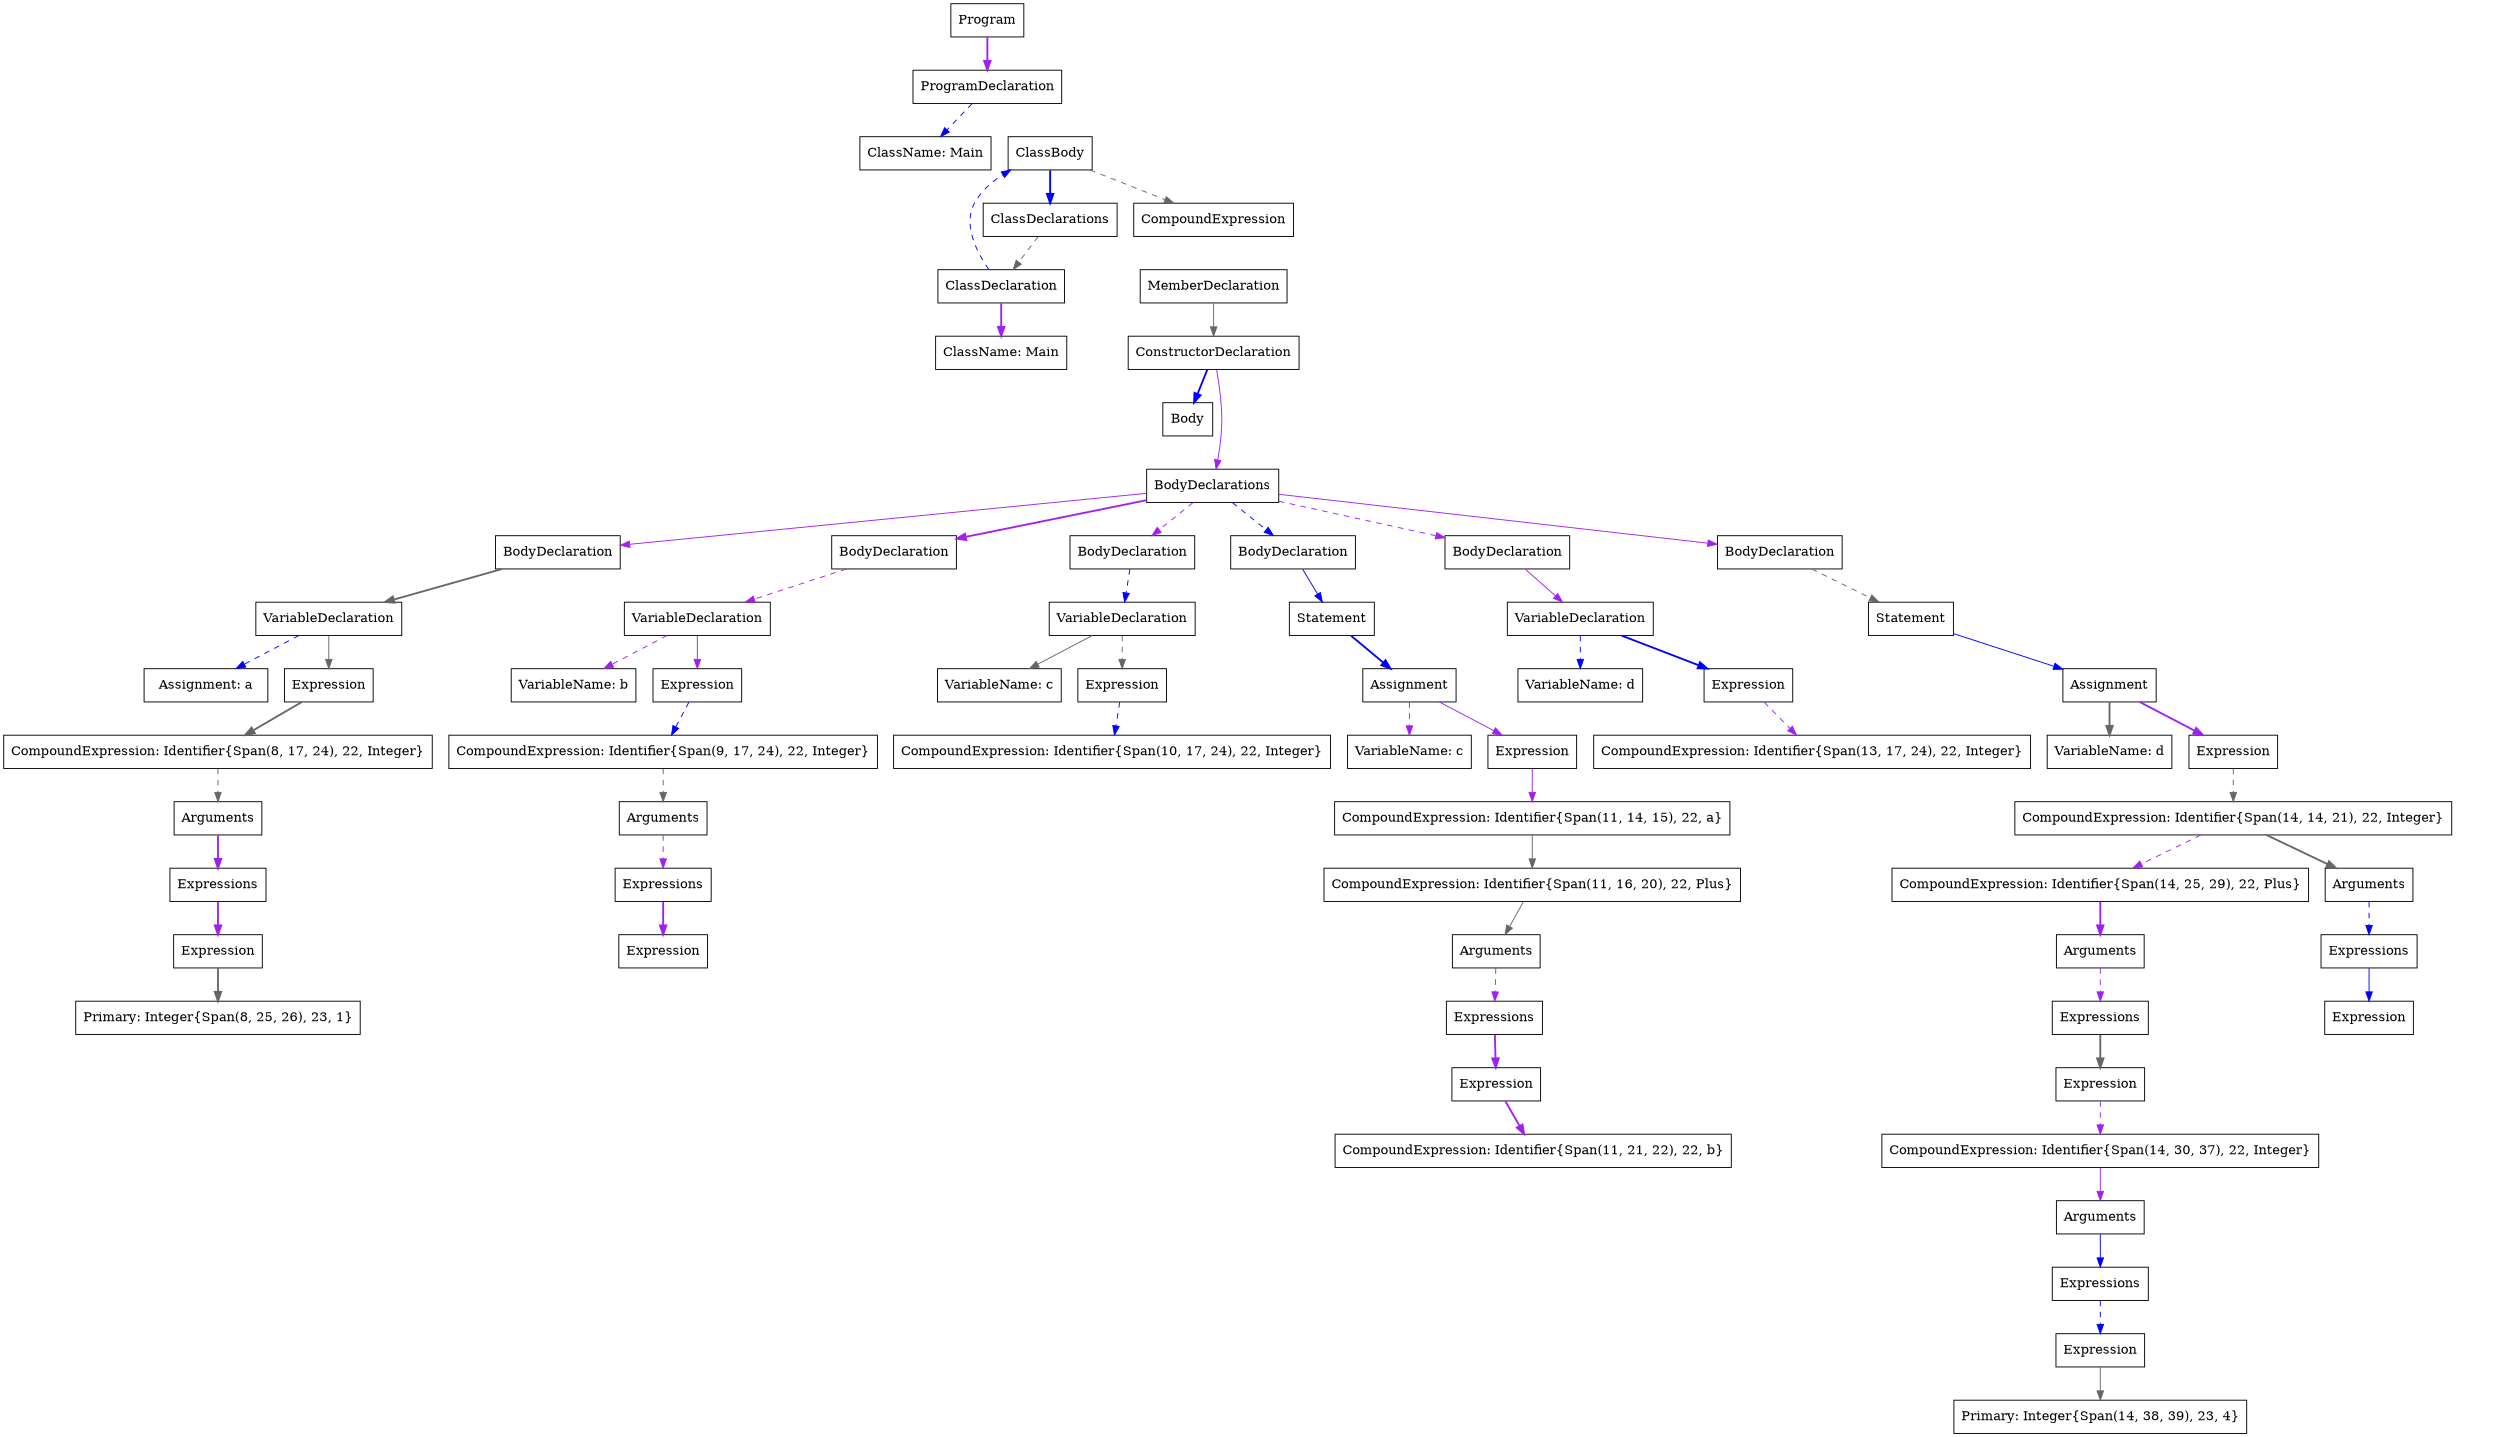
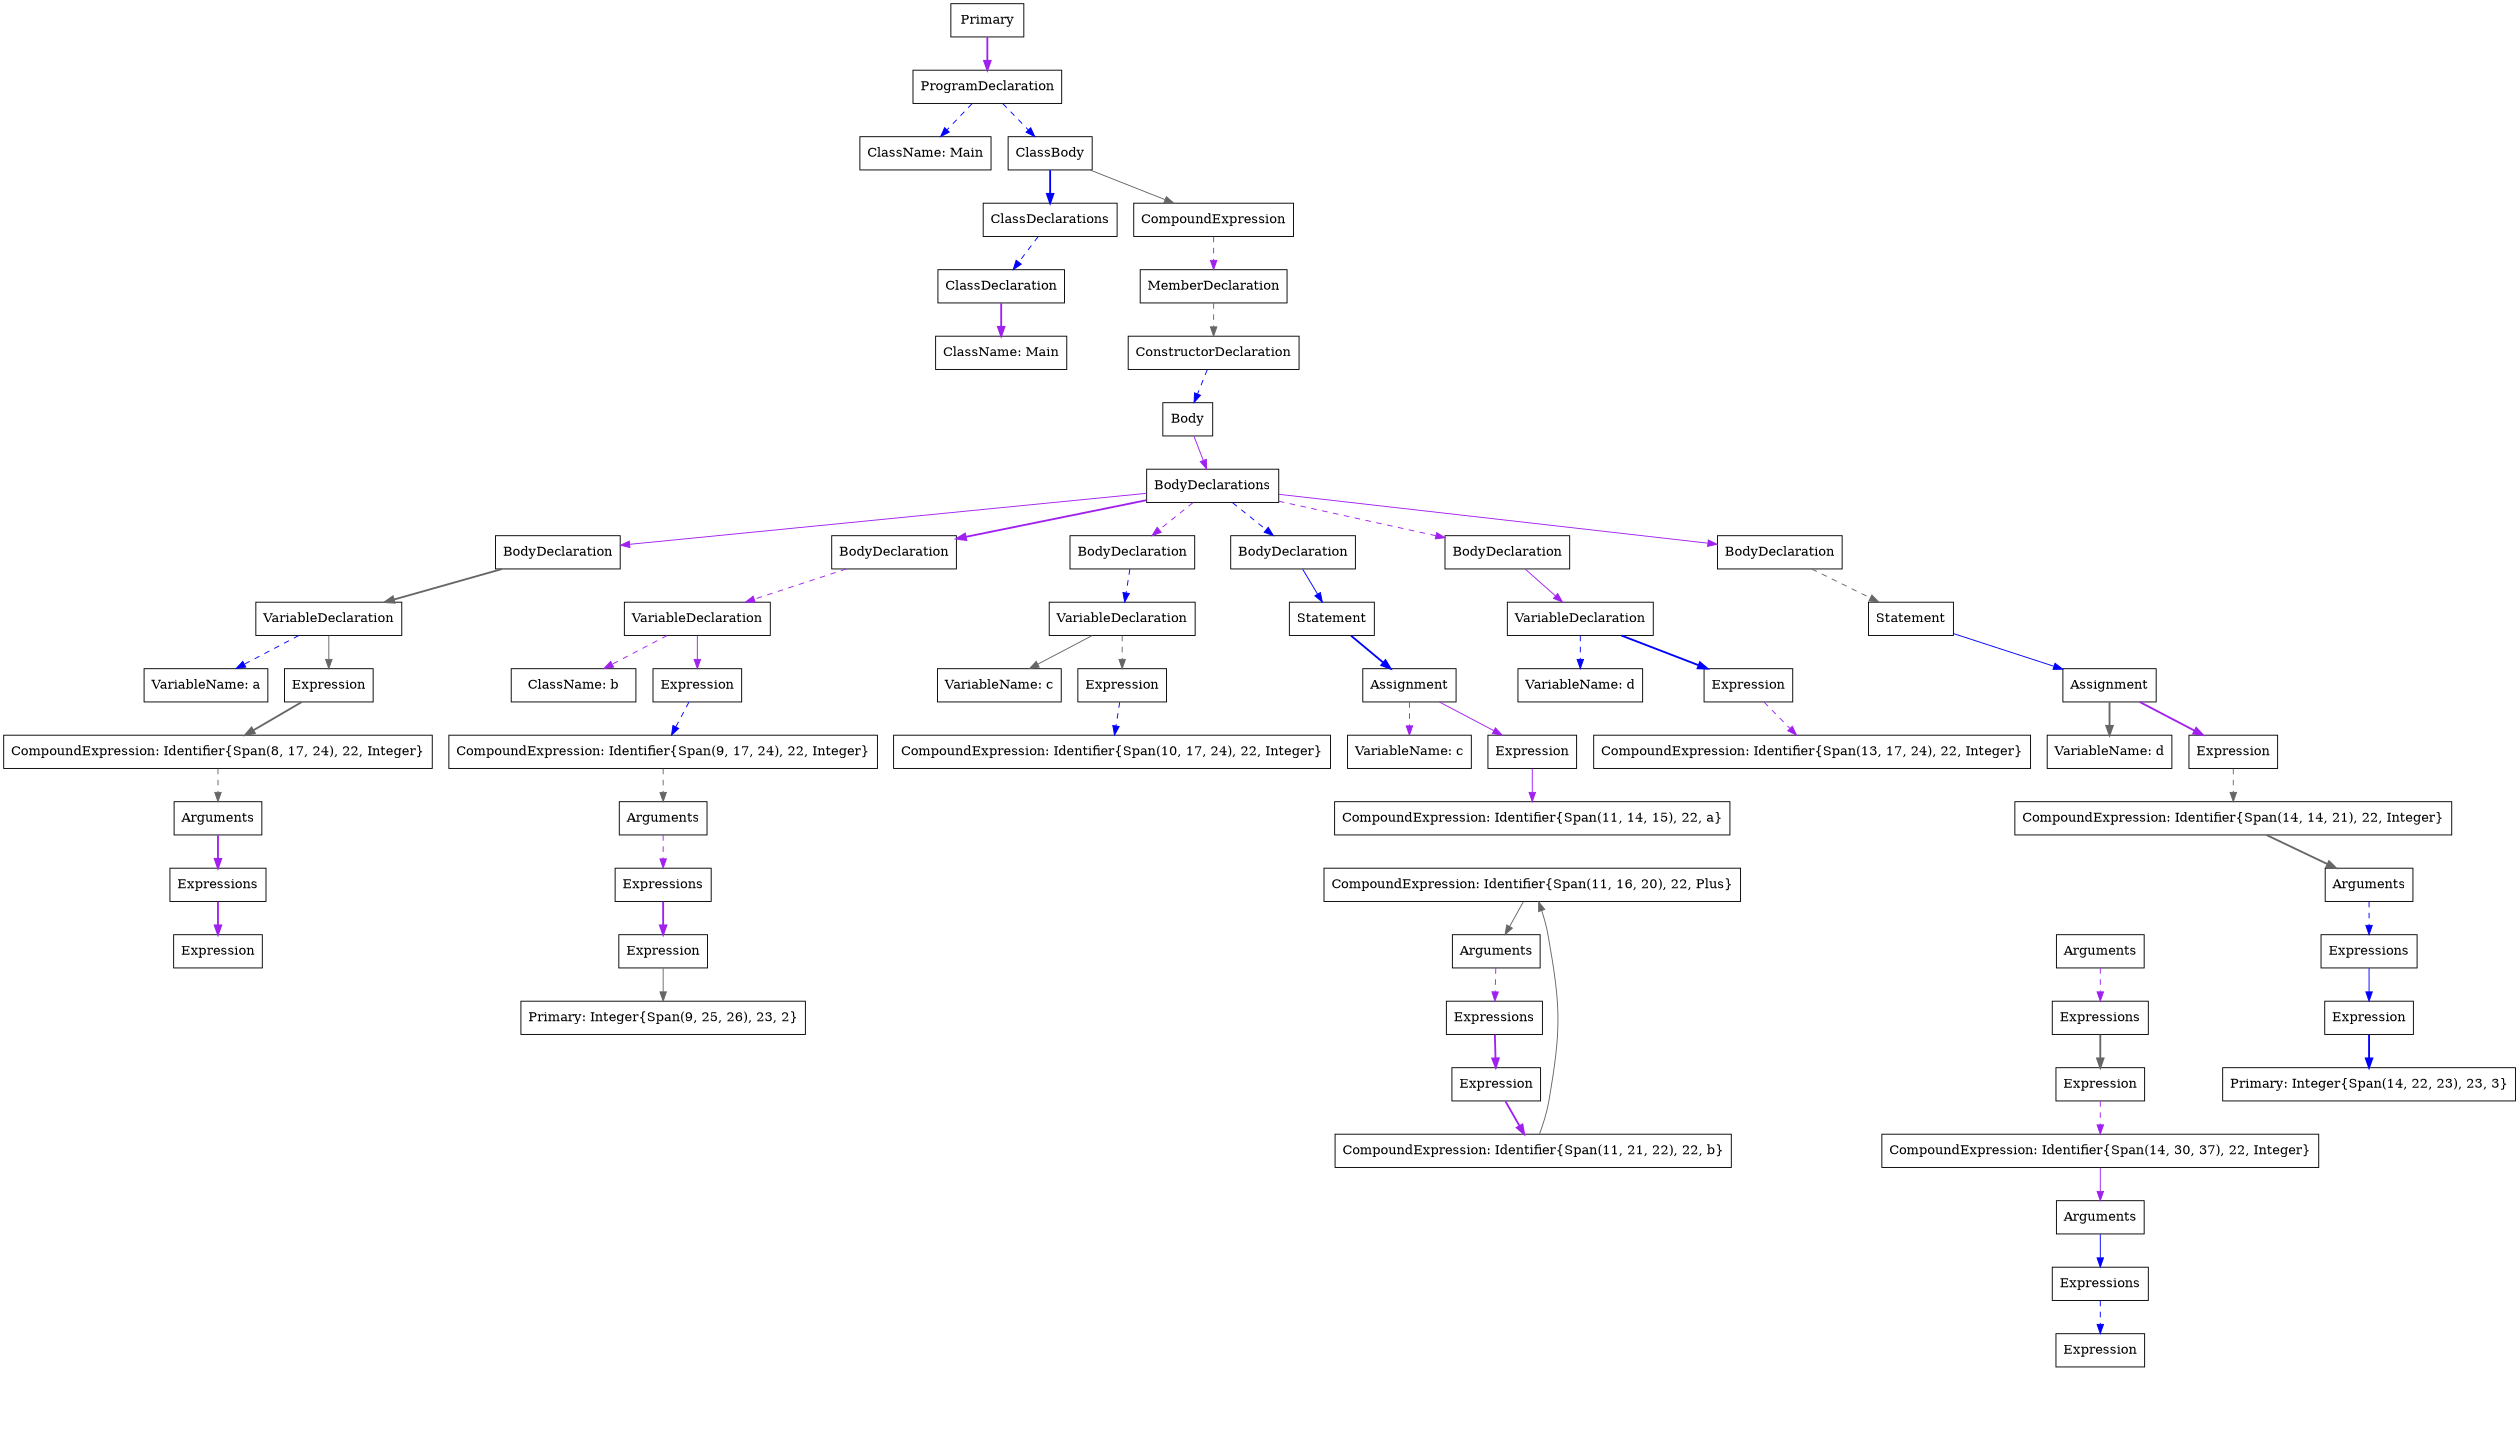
node "Program": label "Program" -> "Primary"
edge "ClassBody" -> "CompoundExpression": style dashed -> solid
edge "ClassDeclaration" -> "ClassBody": now "ProgramDeclaration" -> "ClassBody"
edge "ClassDeclarations" -> "ClassDeclaration": color gray40 -> blue
edge "CompoundExpression" -> "MemberDeclaration": added
edge "MemberDeclaration" -> "ConstructorDeclaration": style solid -> dashed
edge "ConstructorDeclaration" -> "Body": style bold -> dashed
edge "ConstructorDeclaration" -> "BodyDeclarations": now "Body" -> "BodyDeclarations"
node "Assignment: a": label "Assignment: a" -> "VariableName: a"
node "VariableName: b": label "VariableName: b" -> "ClassName: b"
edge "CompoundExpression: Identifier{Span(11, 14, 15), 22, a}" -> "CompoundExpression: Identifier{Span(11, 16, 20), 22, Plus}": now "CompoundExpression: Identifier{Span(11, 21, 22), 22, b}" -> "CompoundExpression: Identifier{Span(11, 16, 20), 22, Plus}"
node "CompoundExpression: Identifier{Span(14, 25, 29), 22, Plus}": removed
node "Primary: Integer{Span(8, 25, 26), 23, 1}": removed
node "Primary: Integer{Span(9, 25, 26), 23, 2}": added
node "Primary: Integer{Span(14, 22, 23), 23, 3}": added
node "Primary: Integer{Span(14, 38, 39), 23, 4}": removed
